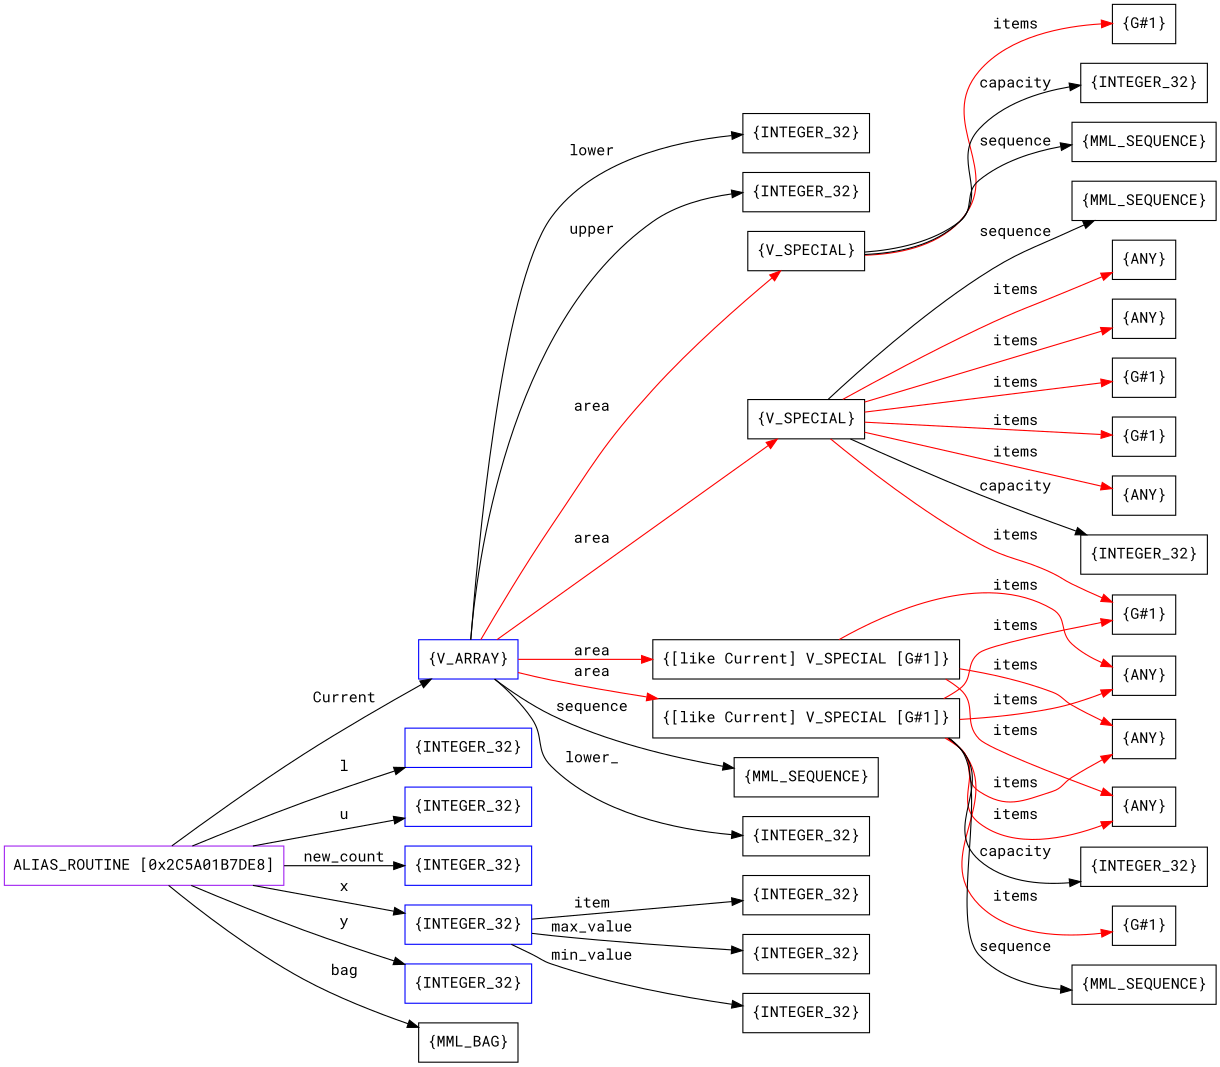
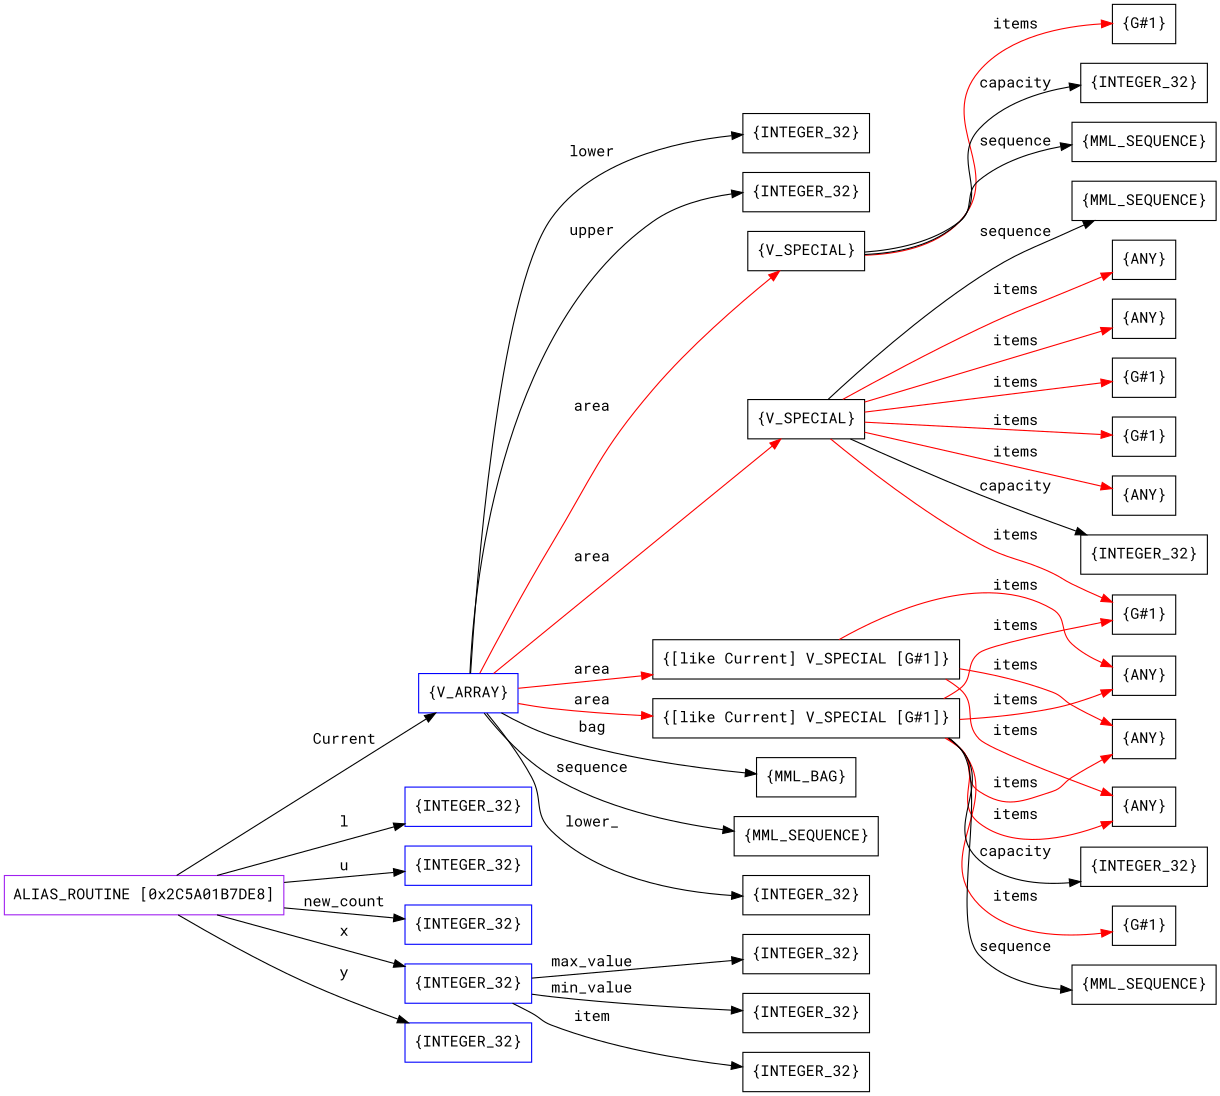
edge "ALIAS_ROUTINE [0x2C5A01B7DE8]" -> "{MML_BAG}": now "{V_ARRAY}" -> "{MML_BAG}"
